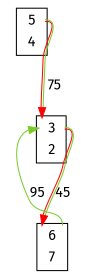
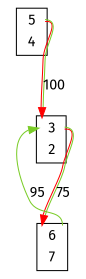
edge "5" -> "3": label "75" -> "100"
edge "3" -> "6": label "45" -> "75"
